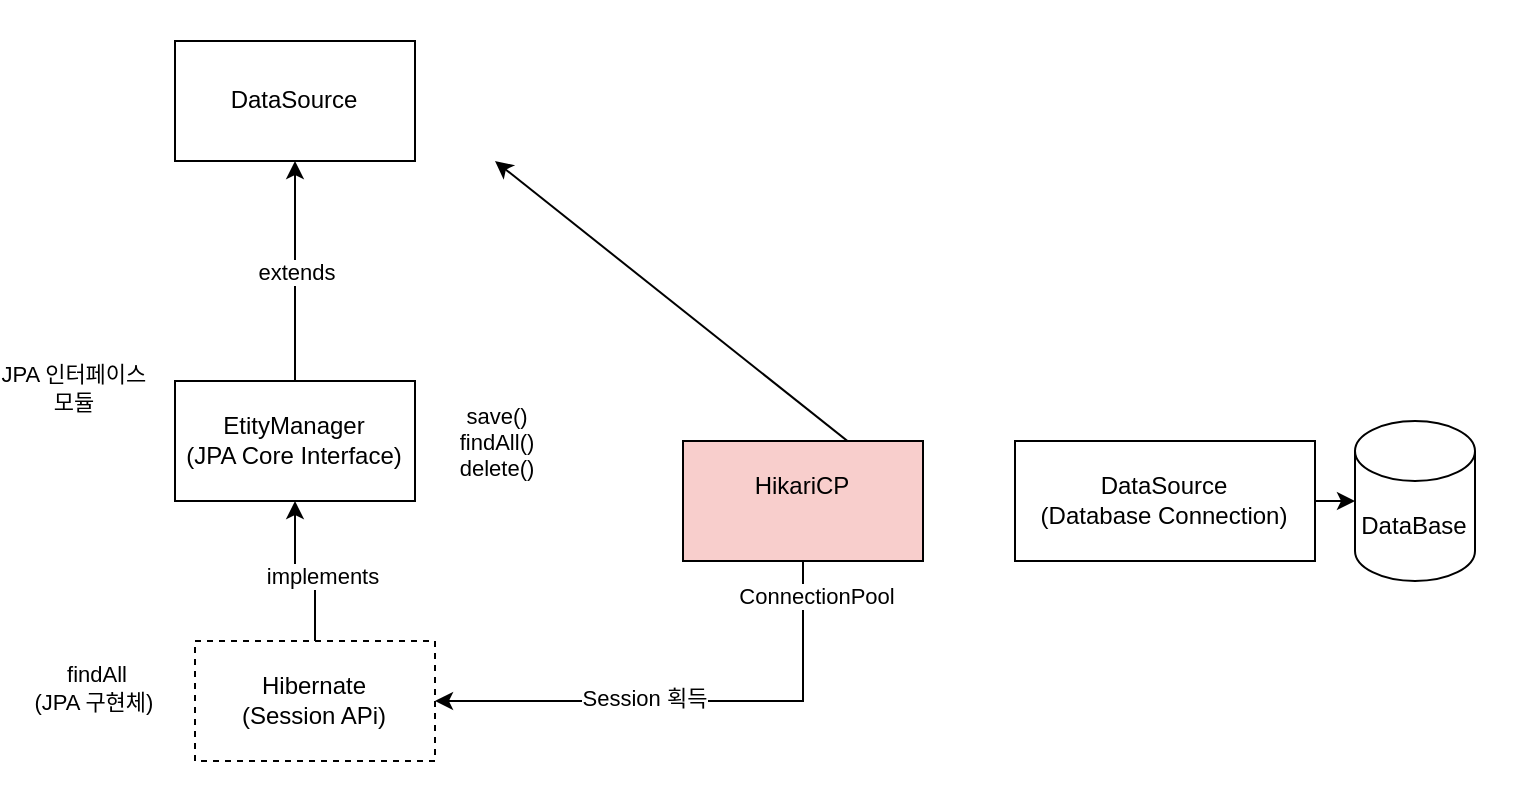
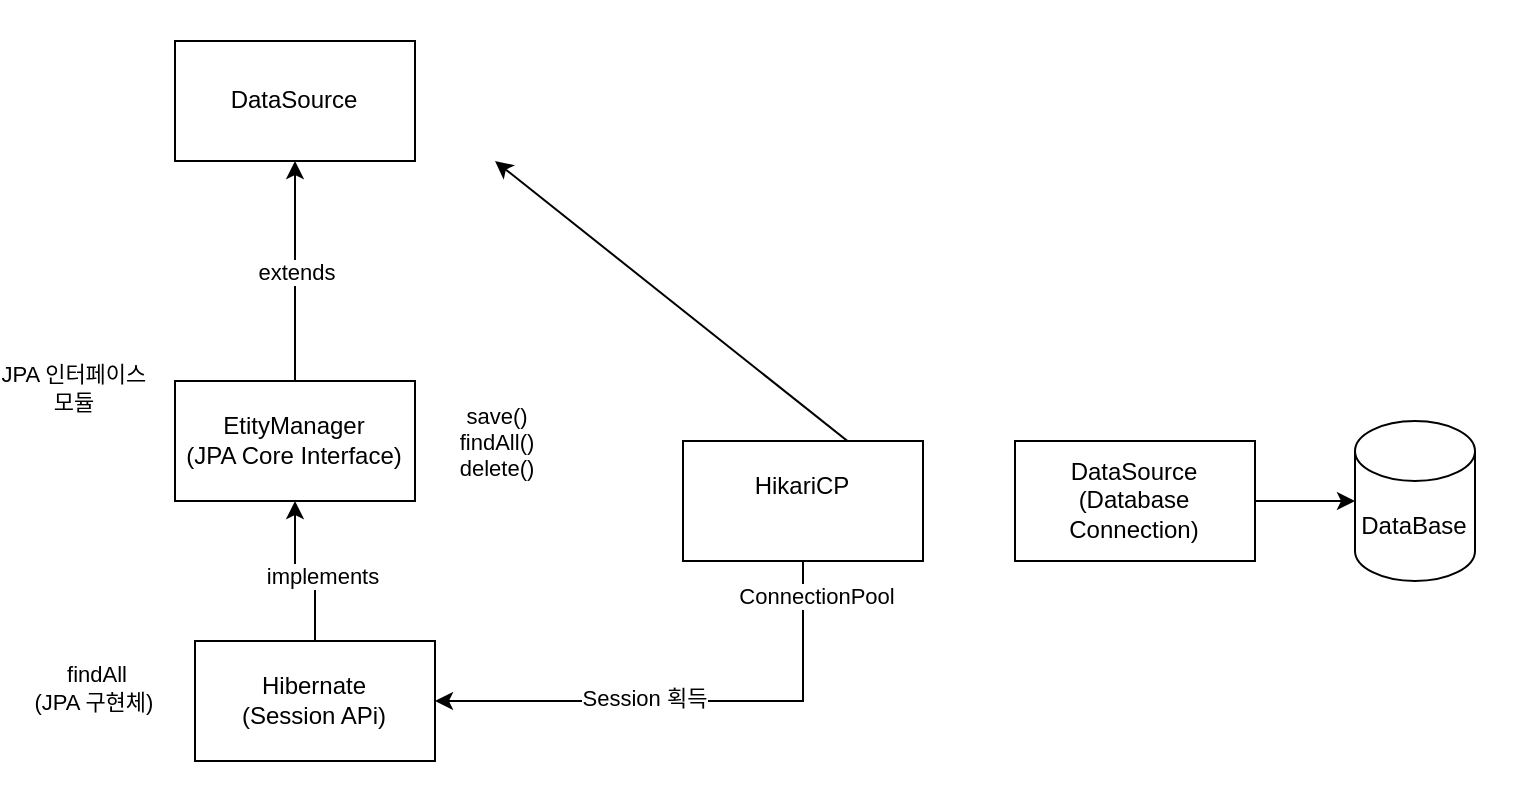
node "HikariCP": fillcolor #f8cecc -> #ffffff
node "DataSource (Database Connection)": size 300x120 -> 240x120
node "Hibernate (Session APi)": style dashed -> solid
